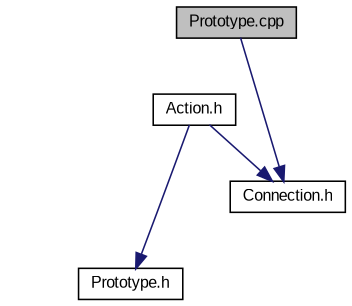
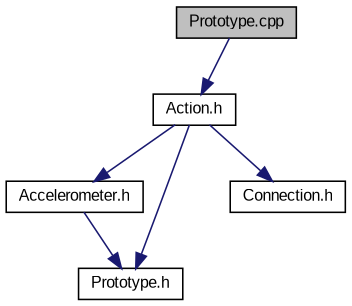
edge "Prototype.cpp" -> "Connection.h": now "Prototype.cpp" -> "Action.h"
node "Accelerometer.h": added
